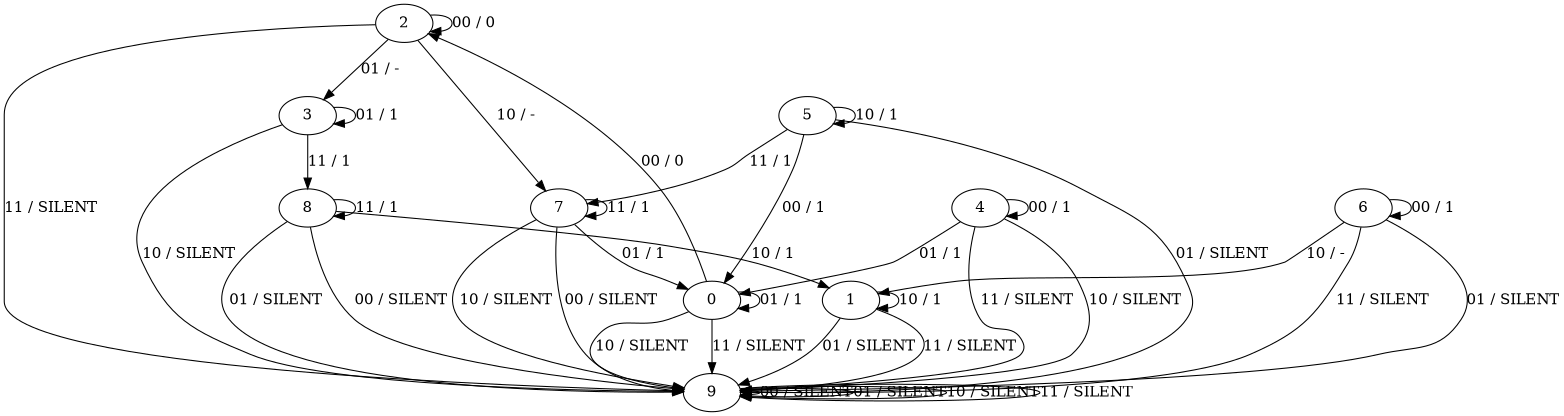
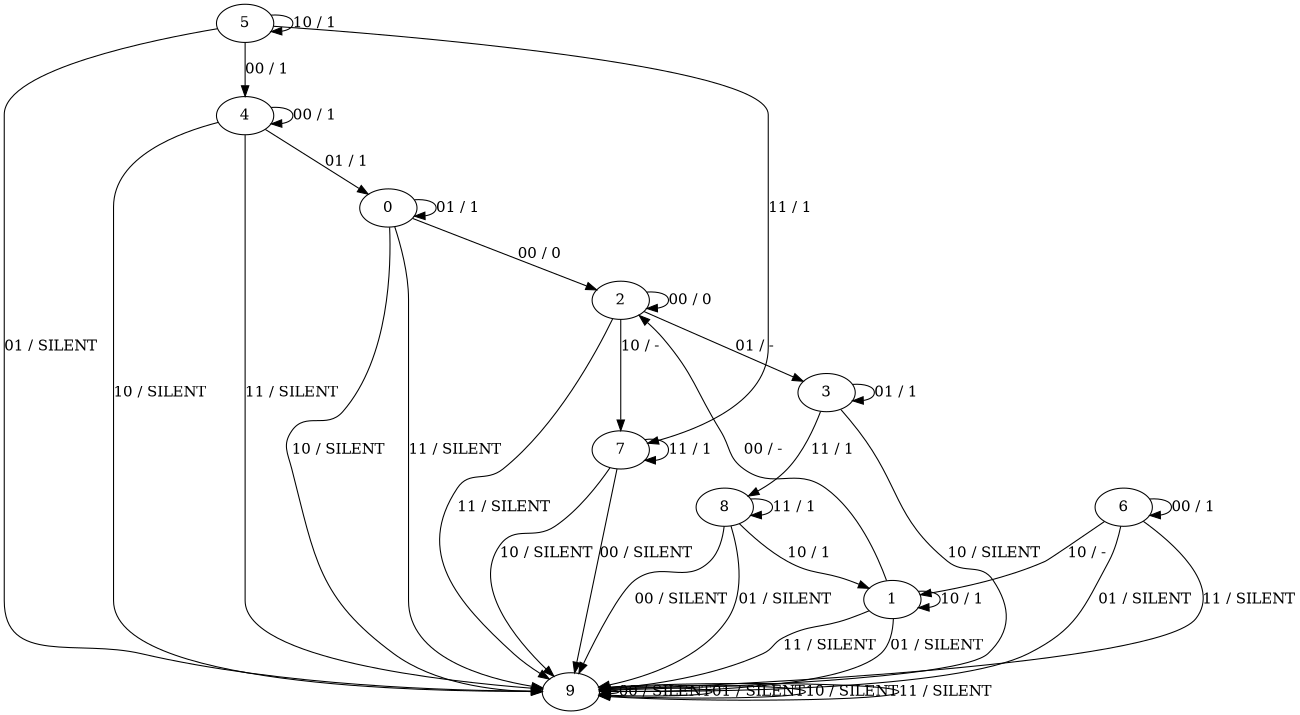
edge "5" -> "0": now "5" -> "4"
edge "7" -> "0": removed, label "01 / 1"
edge "1" -> "2": added, label "00 / -"
